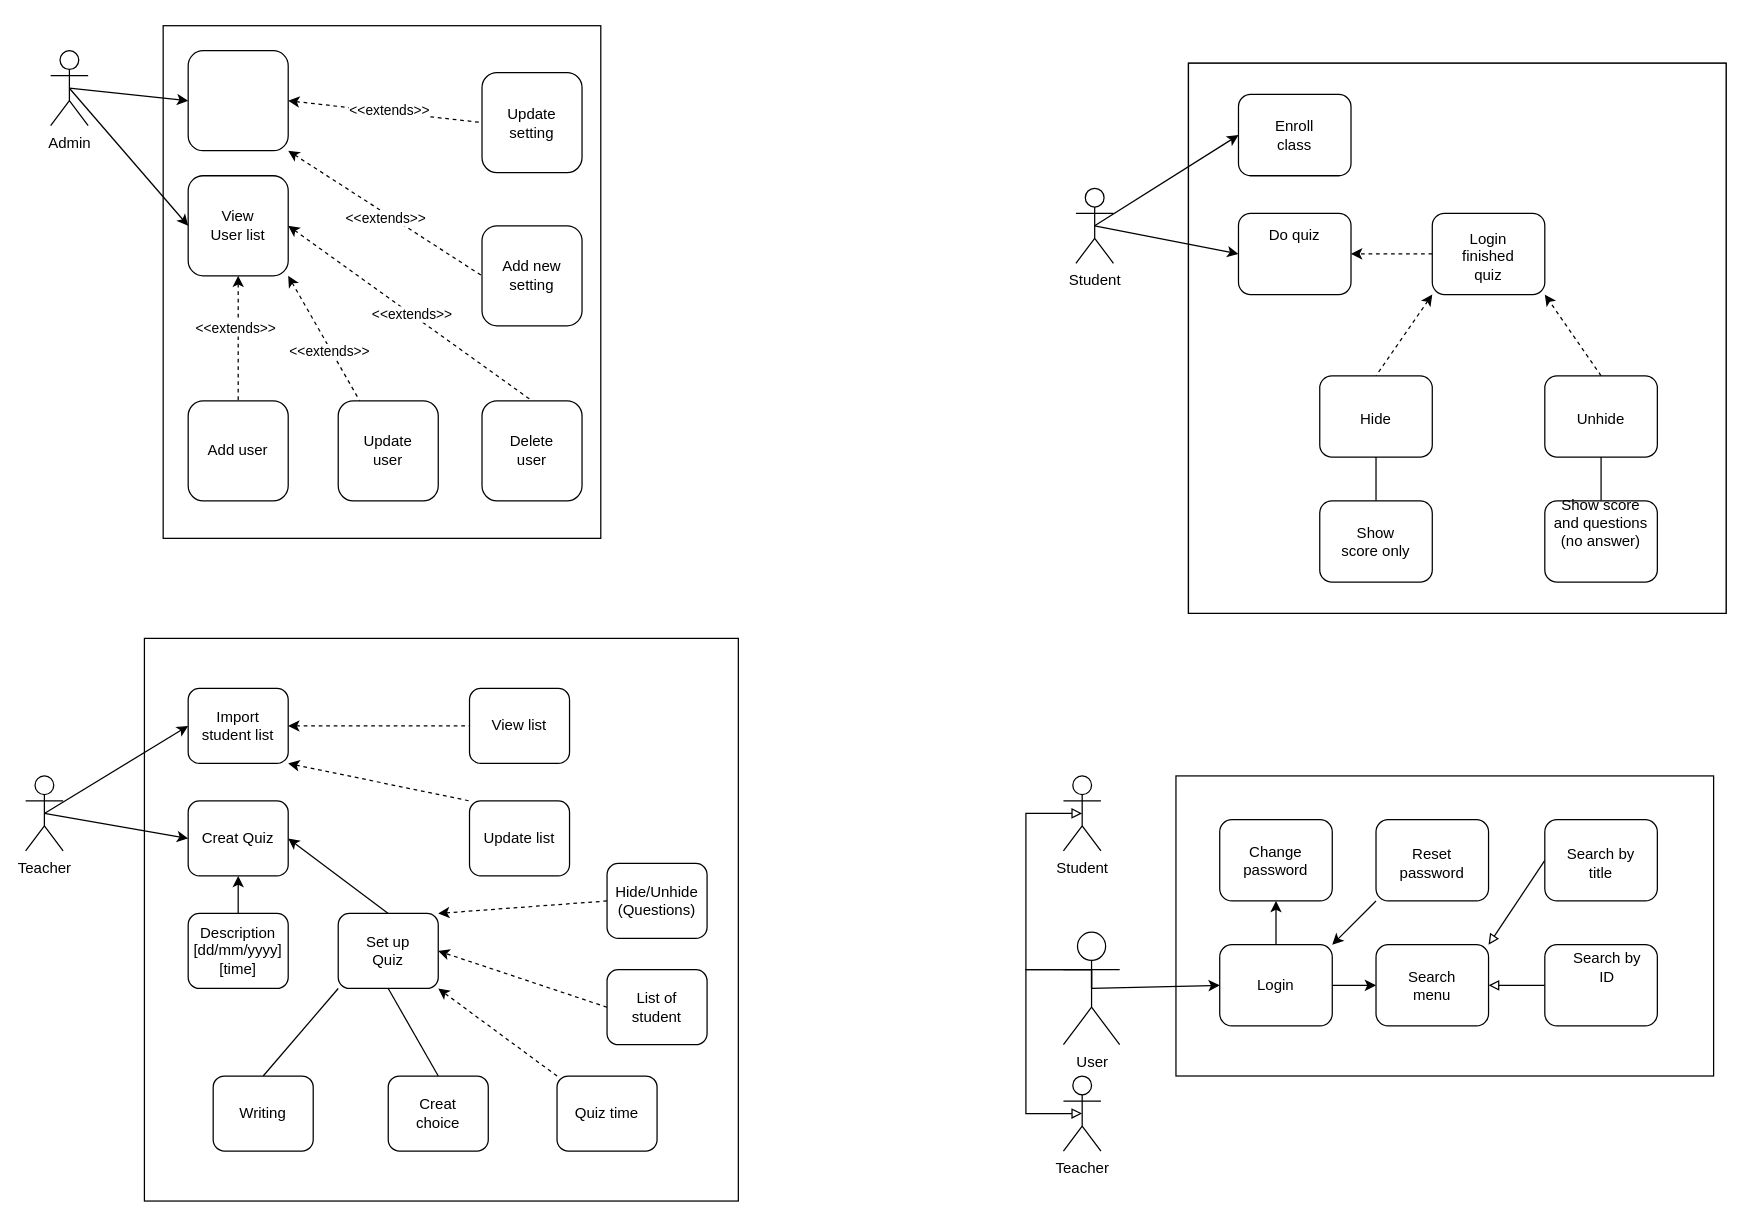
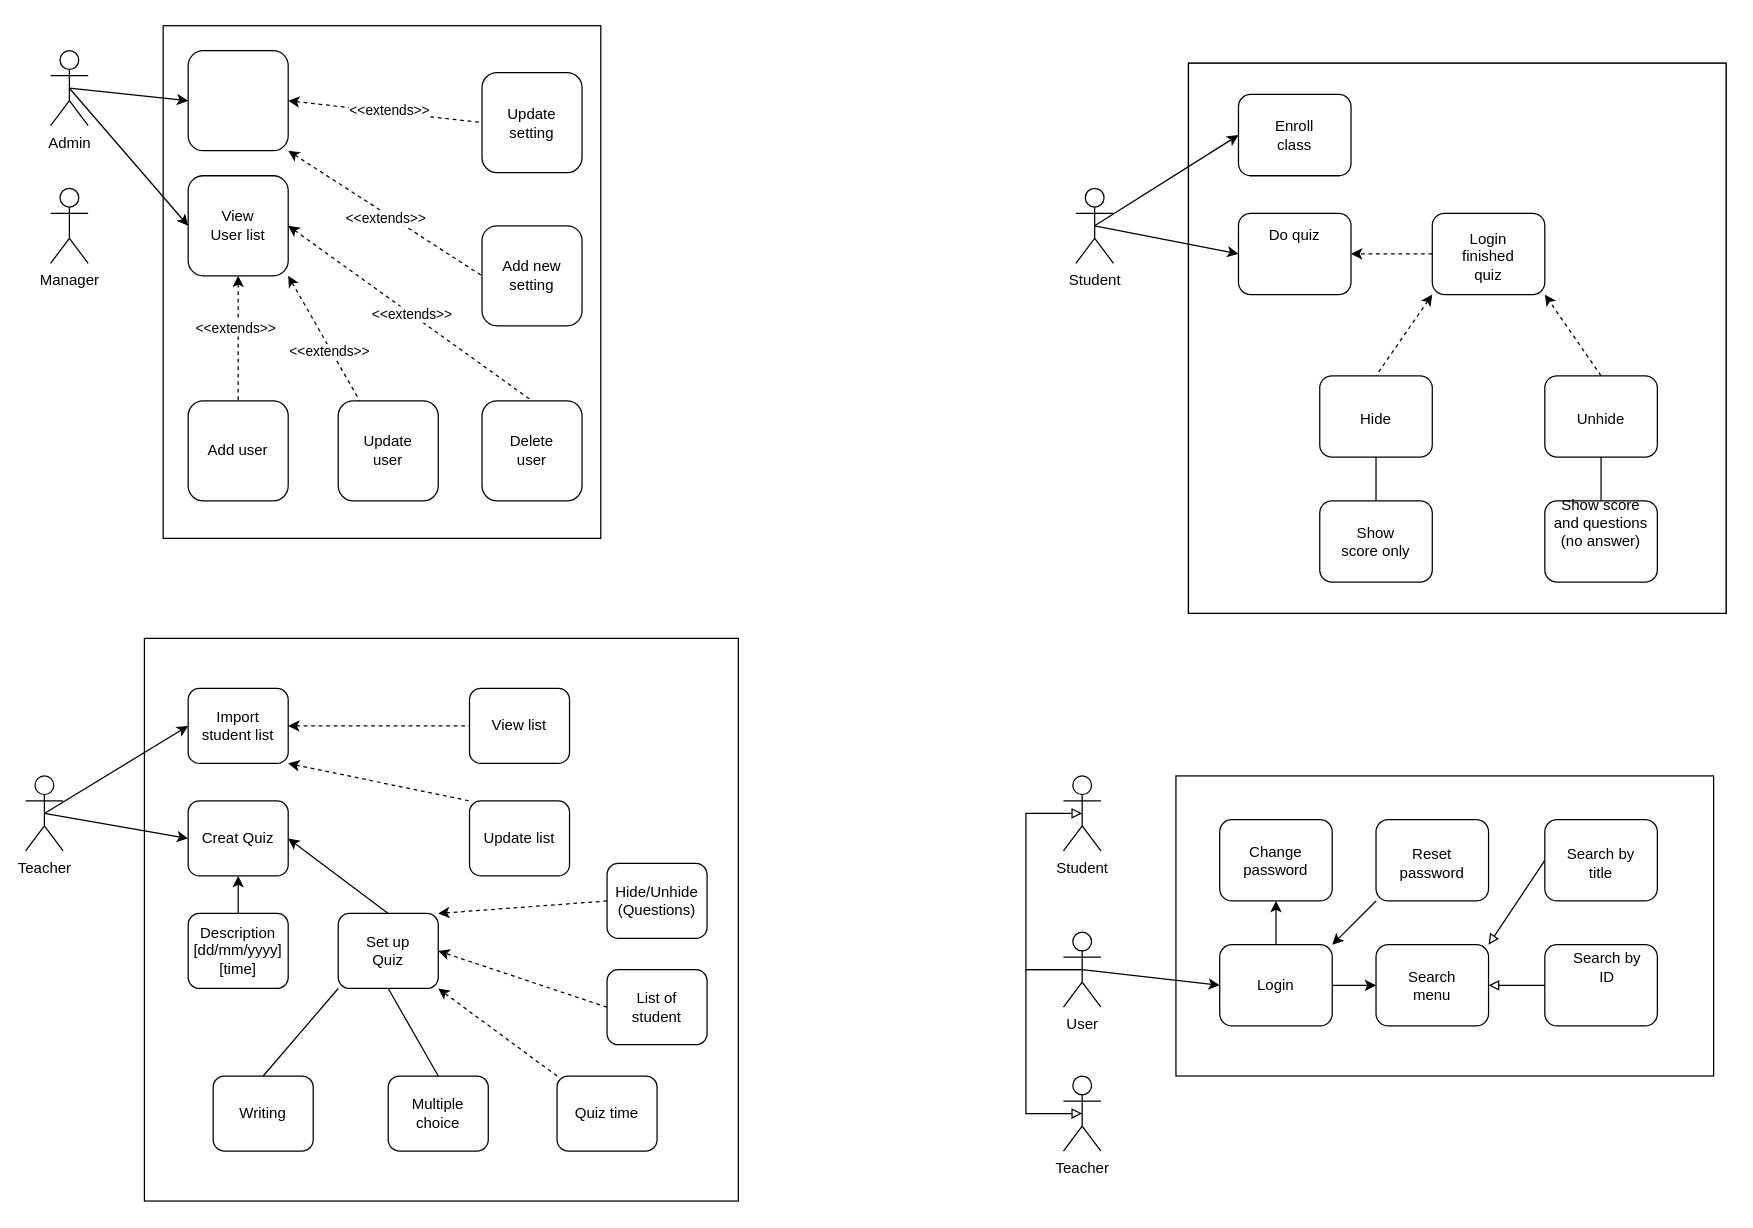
node "Manager": added
node "User": size 56x113 -> 38x75
node "Creat choice": label "Creat choice" -> "Multiple choice"
